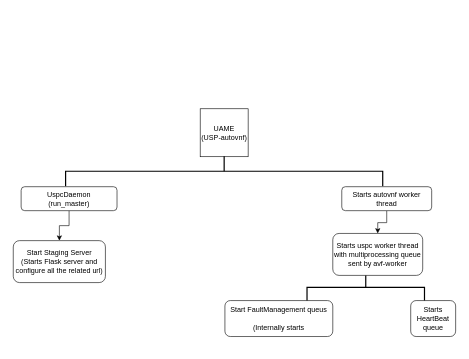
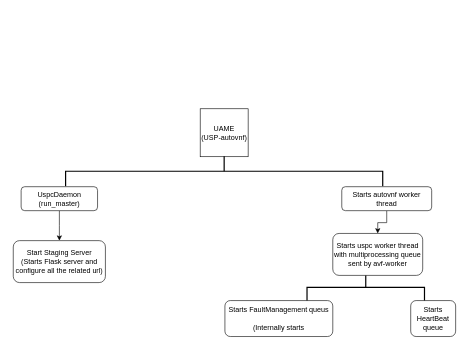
node "UspcDaemon (run_master)": size 96x24 -> 77x24
node "Start FaultManagement queus (Internally starts": label "Start FaultManagement queus (Internally starts" -> "Starts FaultManagement queus (Internally starts"
